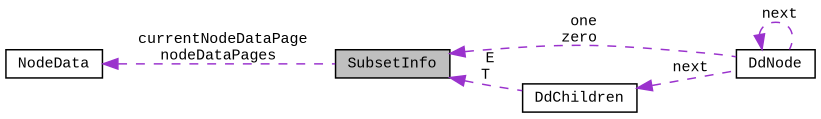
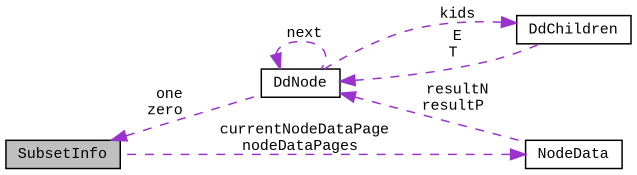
edge "DdNode" -> "DdChildren": label " next" -> " kids"
edge "DdChildren" -> "SubsetInfo": now "DdChildren" -> "DdNode"
edge "NodeData" -> "DdNode": added, label "resultN resultP"
